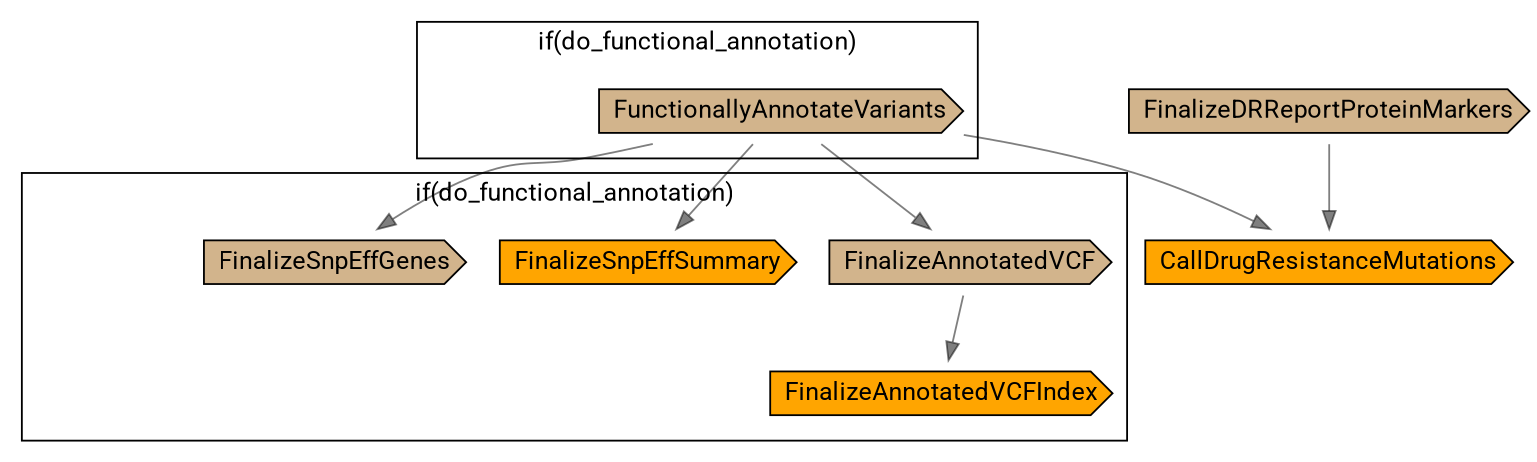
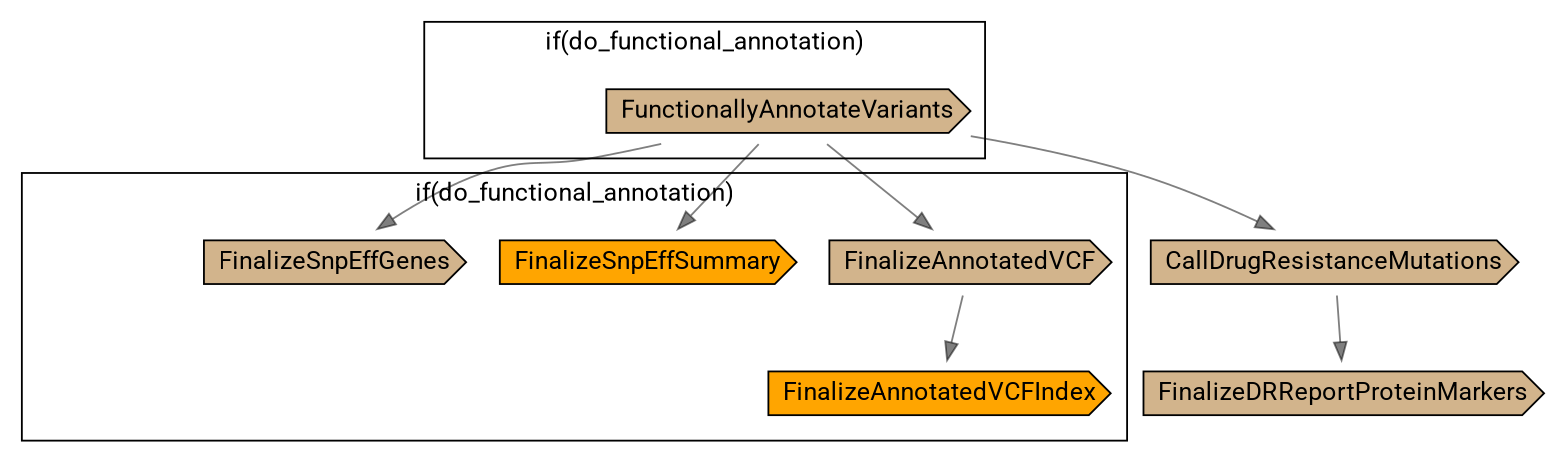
edge "FinalizeDRReportProteinMarkers" -> "CallDrugResistanceMutations": reversed
node "CallDrugResistanceMutations": fillcolor orange -> tan
